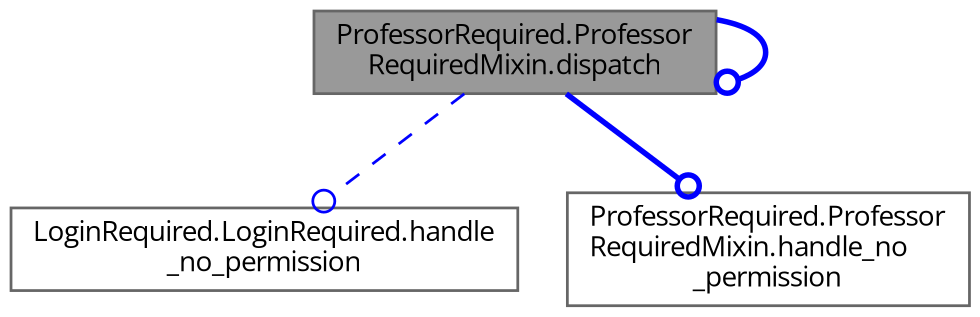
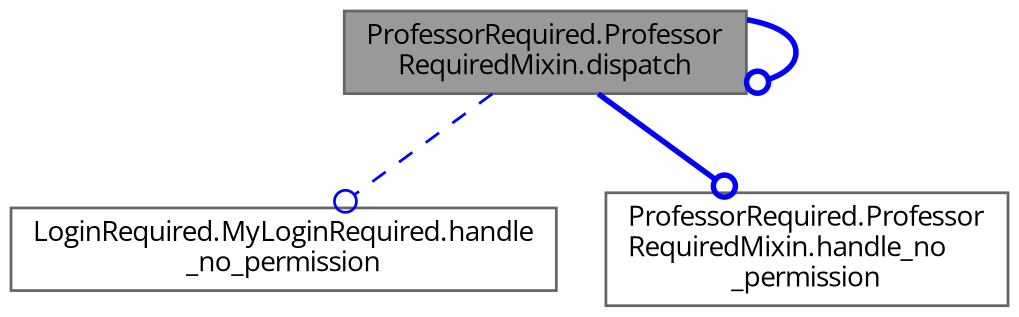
node "LoginRequired.LoginRequired.handle _no_permission": label "LoginRequired.LoginRequired.handle _no_permission" -> "LoginRequired.MyLoginRequired.handle _no_permission"
